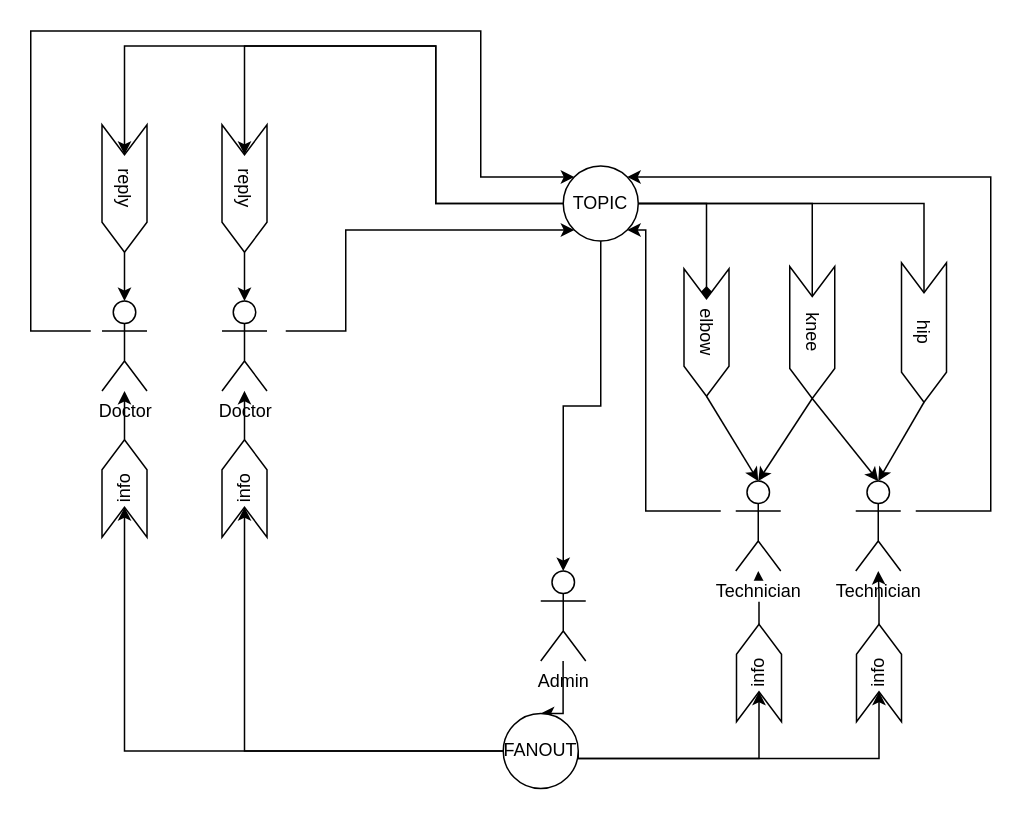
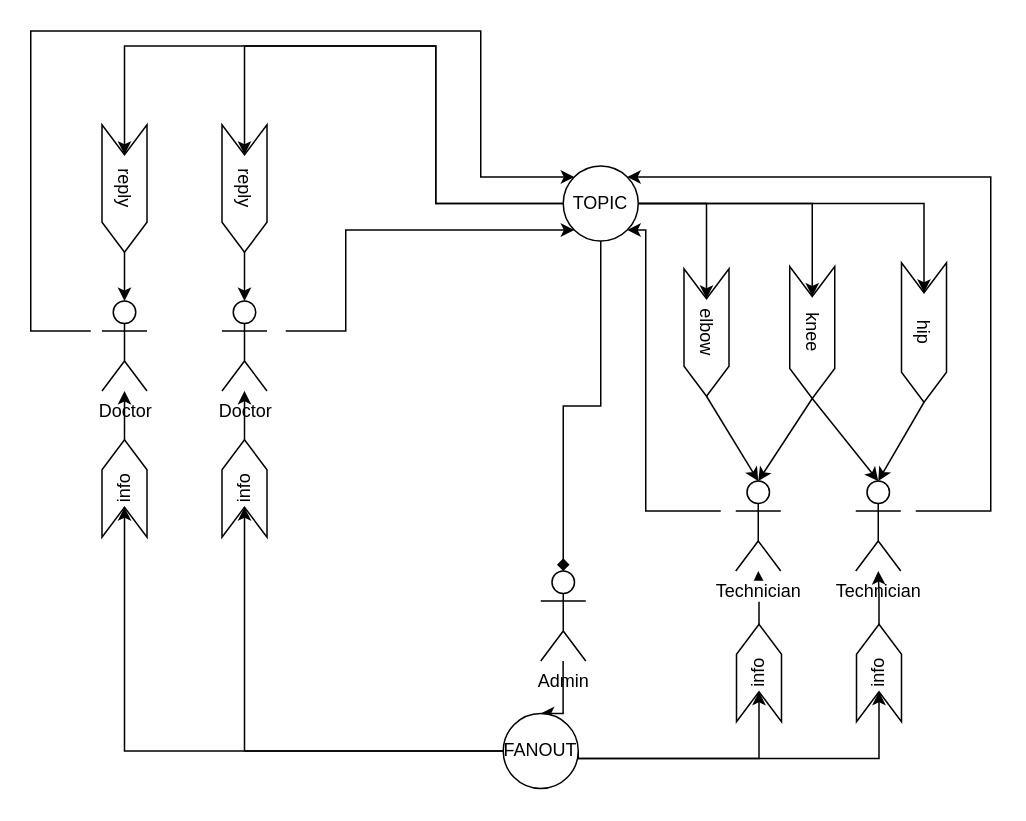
edge "TOPIC" -- "hip": arrowhead none -> classic
edge "TOPIC" -> "elbow": arrowhead diamond -> classic
edge "TOPIC" -- "knee": arrowhead none -> classic
edge "TOPIC" -> "Admin": arrowhead classic -> diamond
